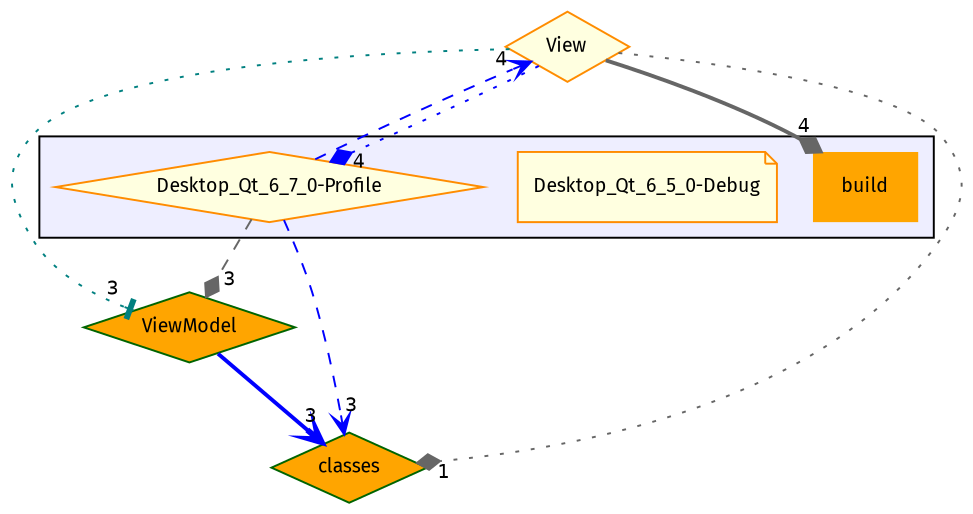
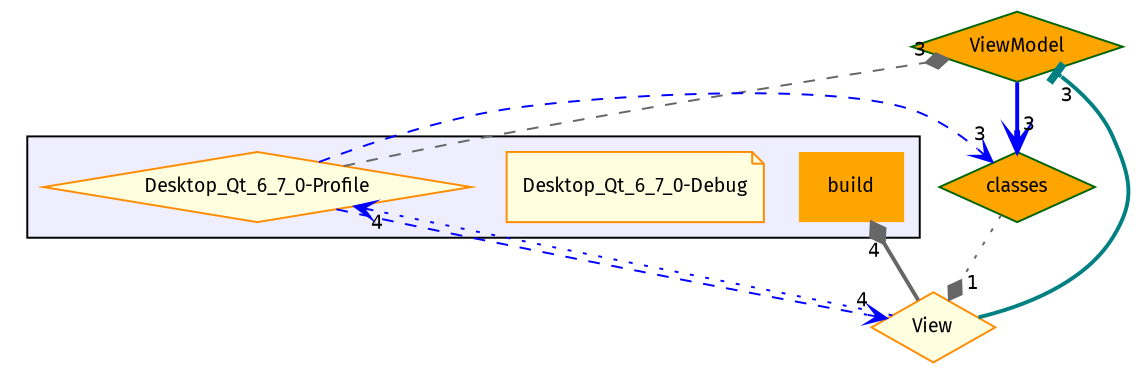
edge "View" -> "ViewModel": style dotted -> bold
edge "View" -> "Desktop_Qt_6_7_0-Profile": arrowhead diamond -> vee
node "Desktop_Qt_6_5_0-Debug": label "Desktop_Qt_6_5_0-Debug" -> "Desktop_Qt_6_7_0-Debug"
edge "View" -> "classes": reversed
